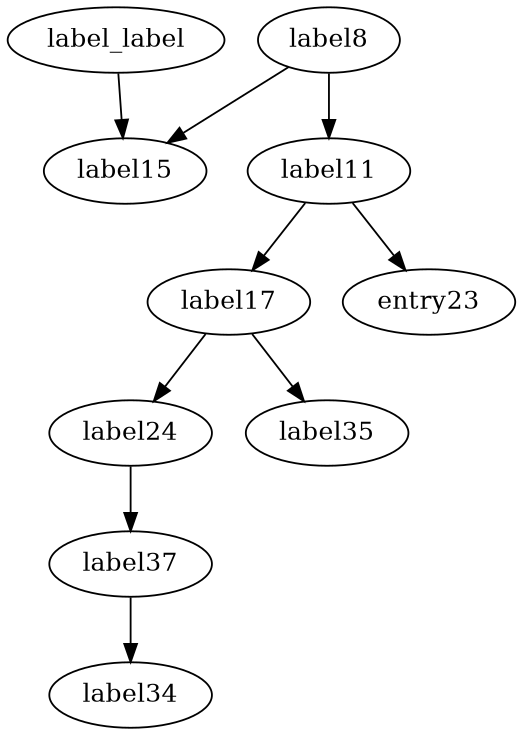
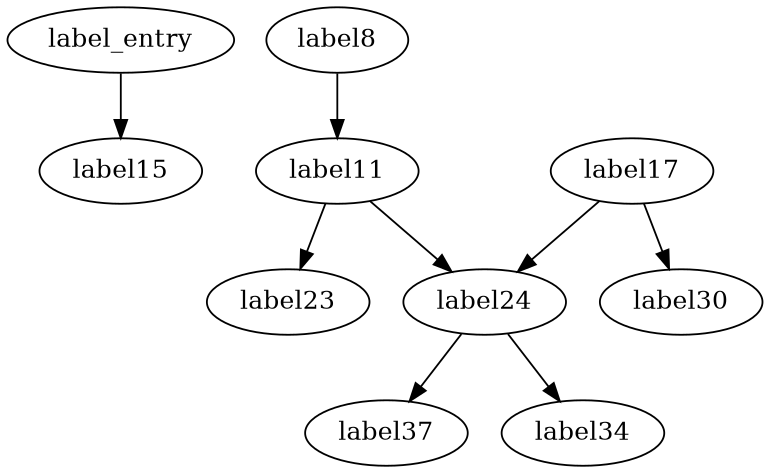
node "label_label": label "label_label" -> "label_entry"
edge "label8" -> "label15": removed
edge "label11" -> "label17": now "label11" -> "label24"
node "entry23": label "entry23" -> "label23"
node "label35": label "label35" -> "label30"
edge "label37" -> "label34": now "label24" -> "label34"
